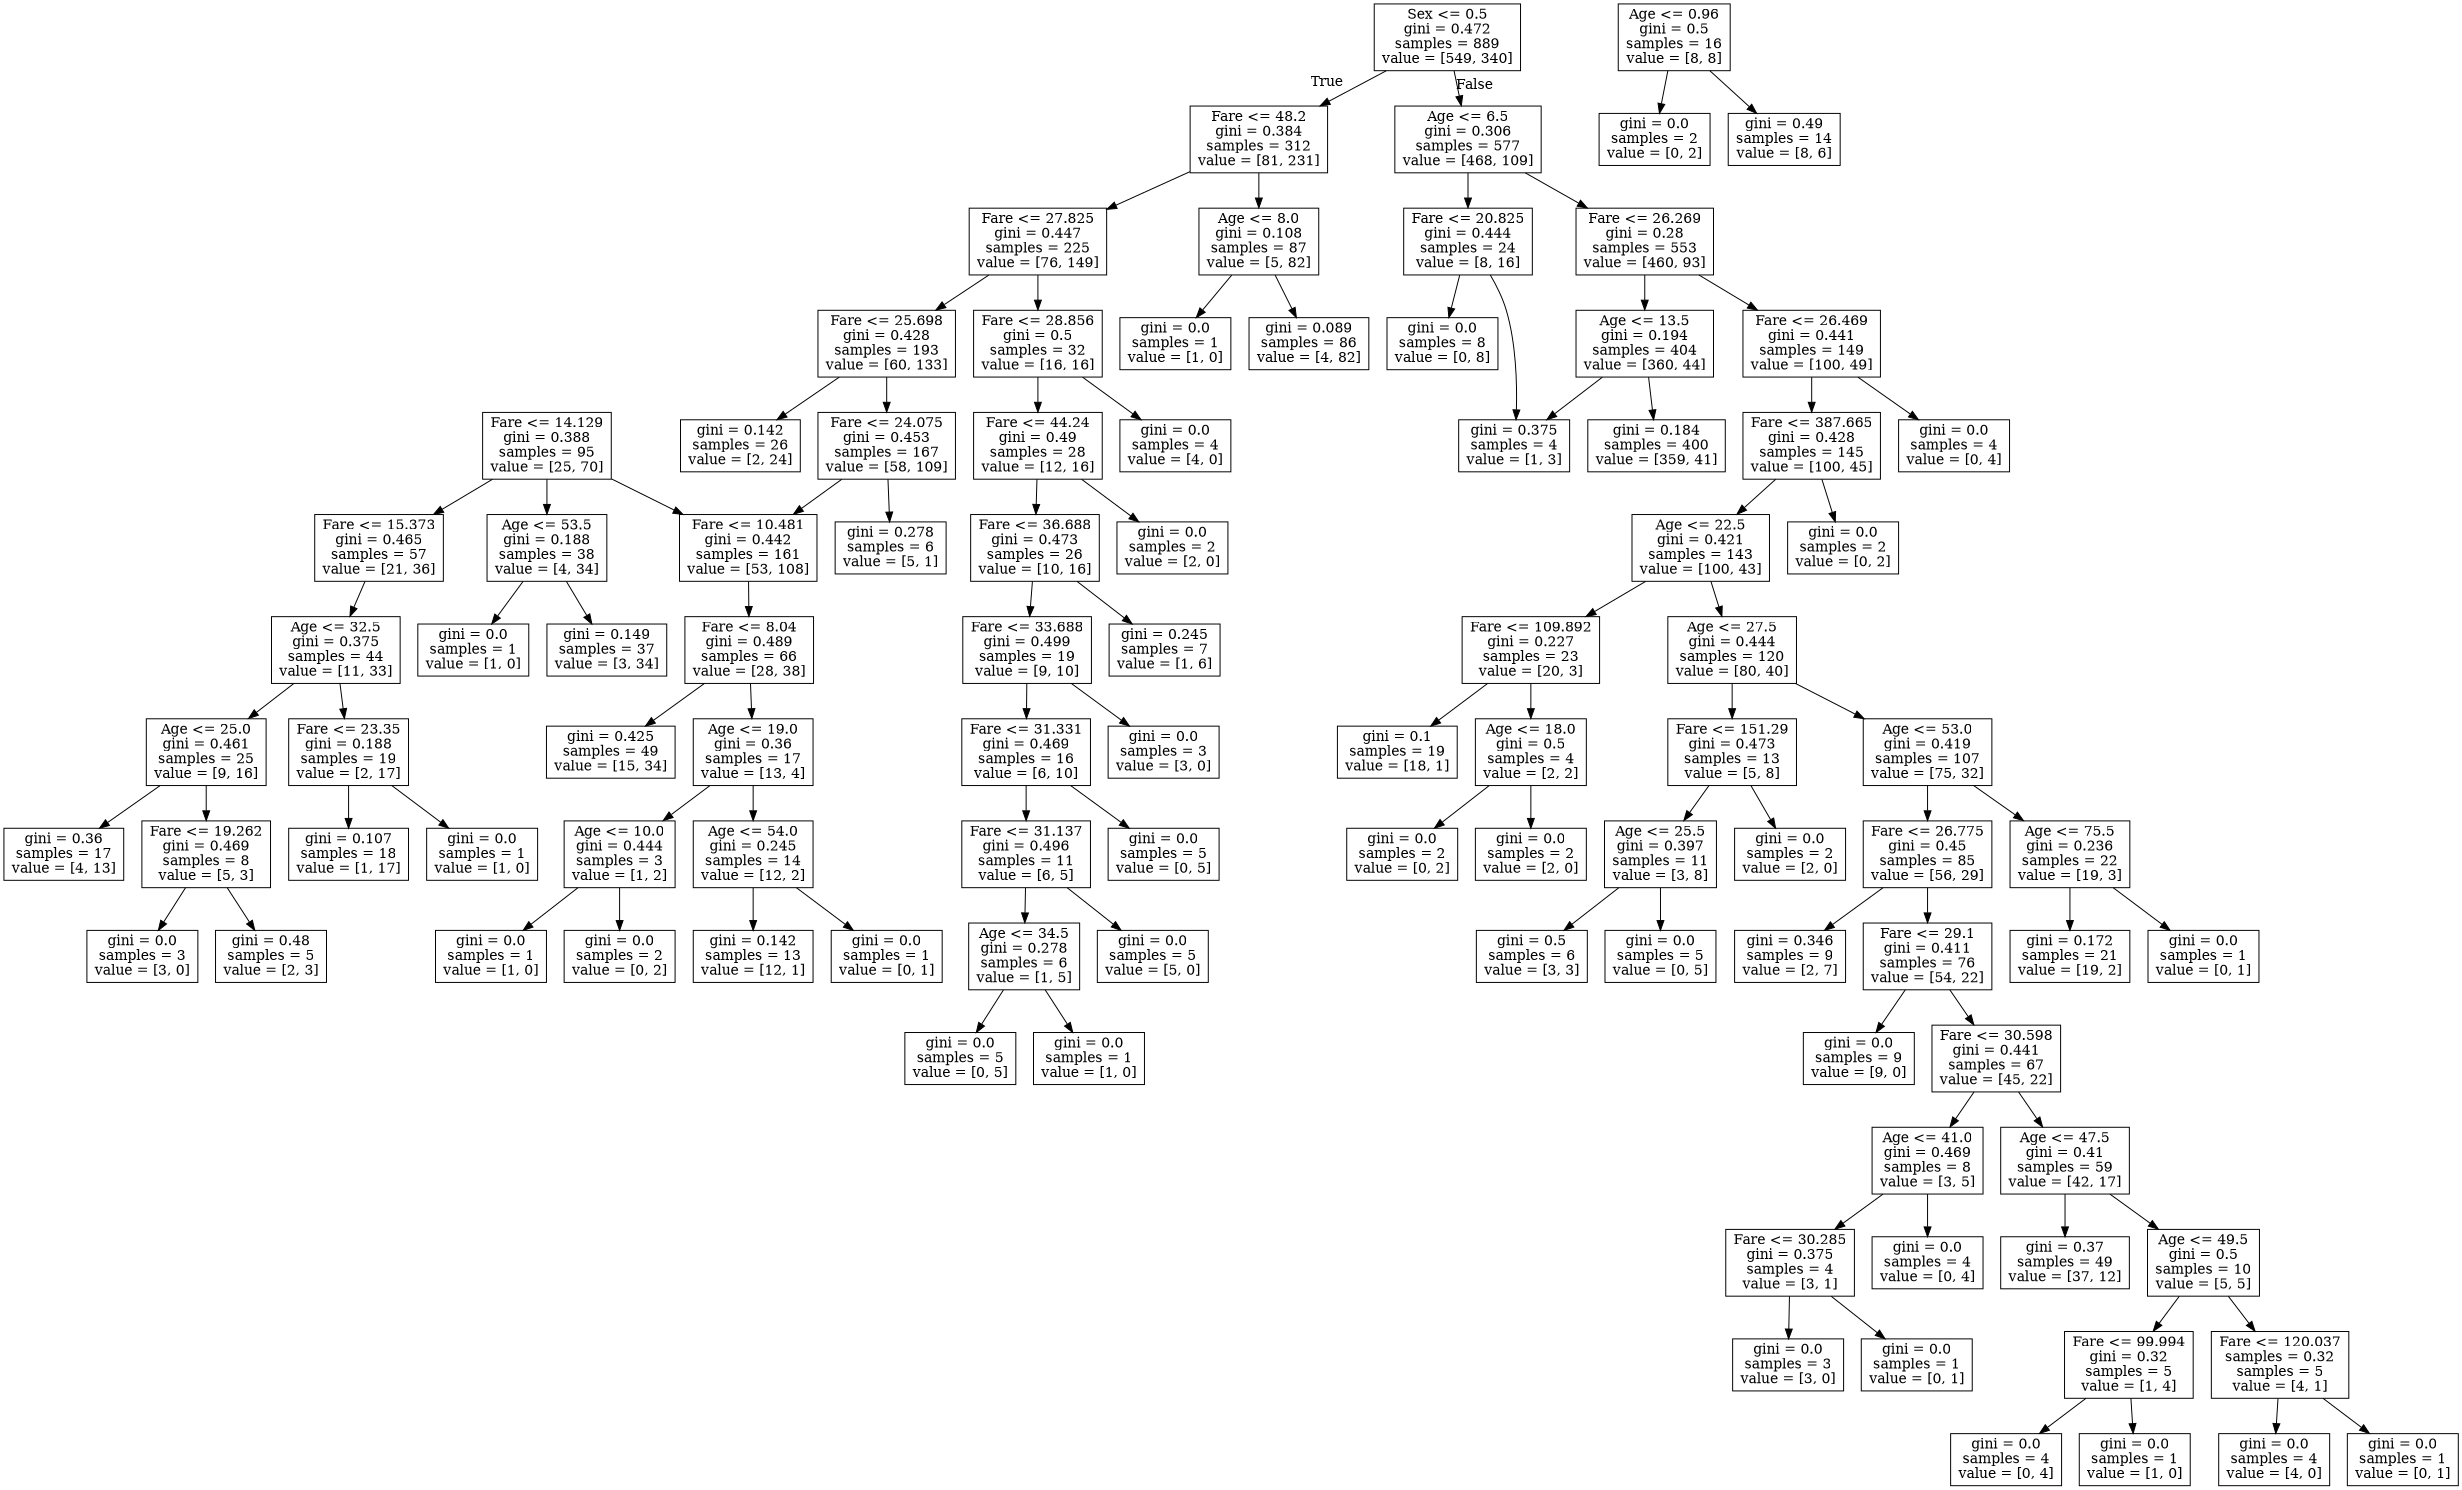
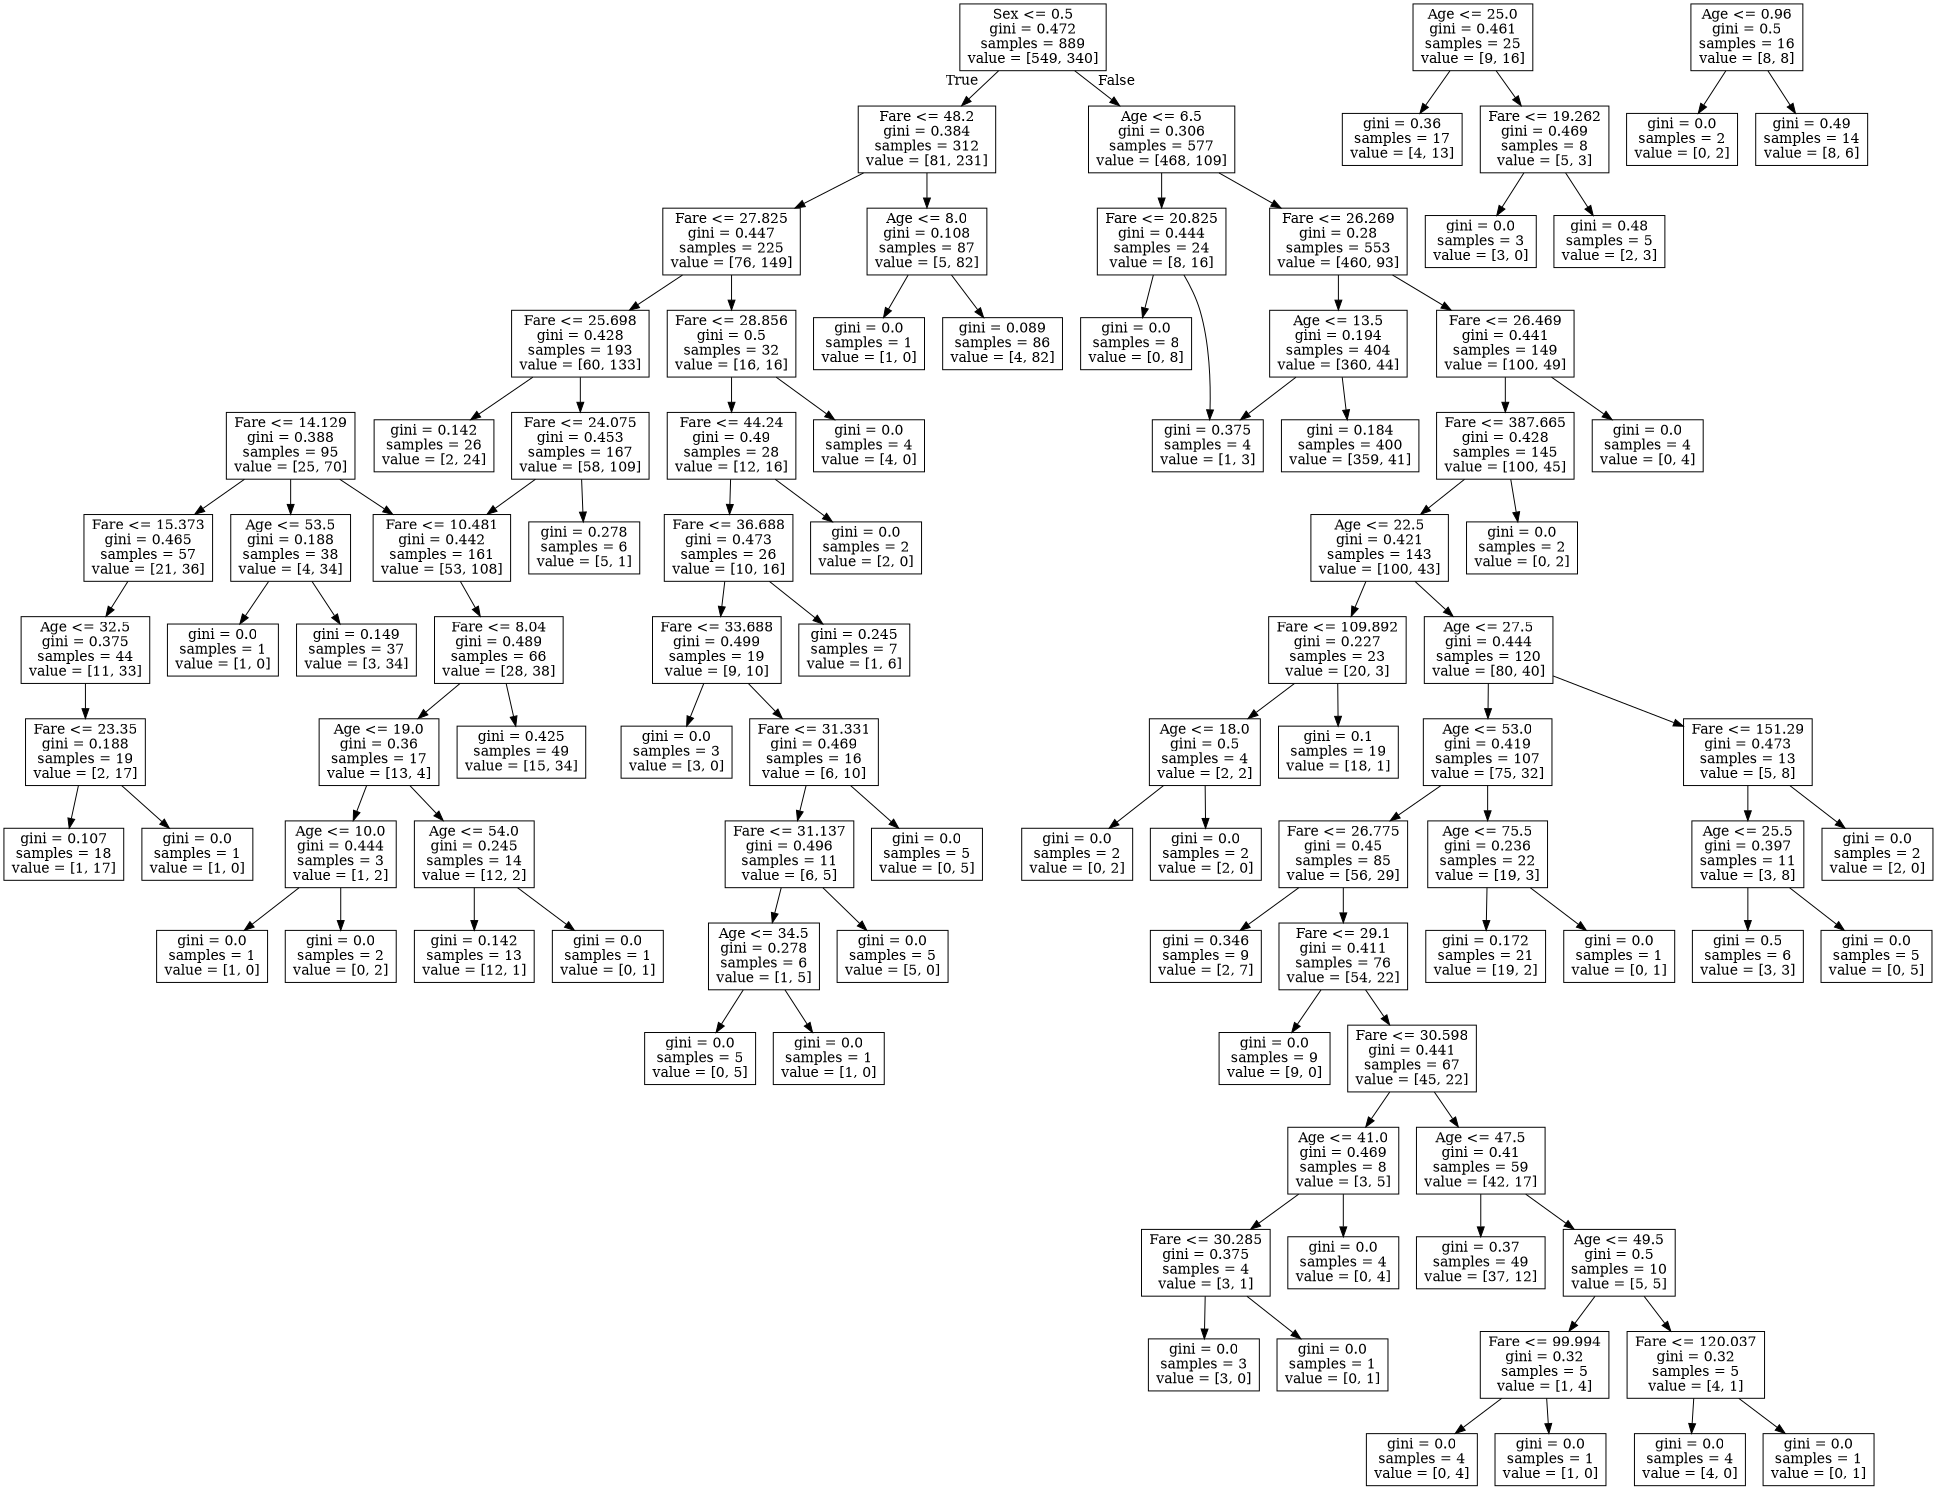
edge "Age <= 32.5 gini = 0.375 samples = 44 value = [11, 33]" -> "Age <= 25.0 gini = 0.461 samples = 25 value = [9, 16]": removed
node "Fare <= 120.037 samples = 0.32 samples = 5 value = [4, 1]": label "Fare <= 120.037 samples = 0.32 samples = 5 value = [4, 1]" -> "Fare <= 120.037 gini = 0.32 samples = 5 value = [4, 1]"
